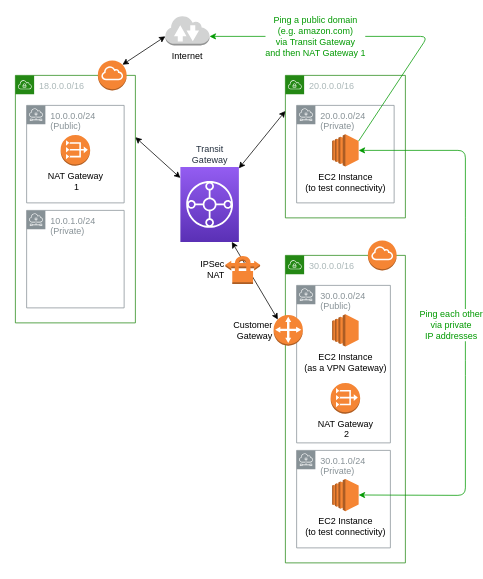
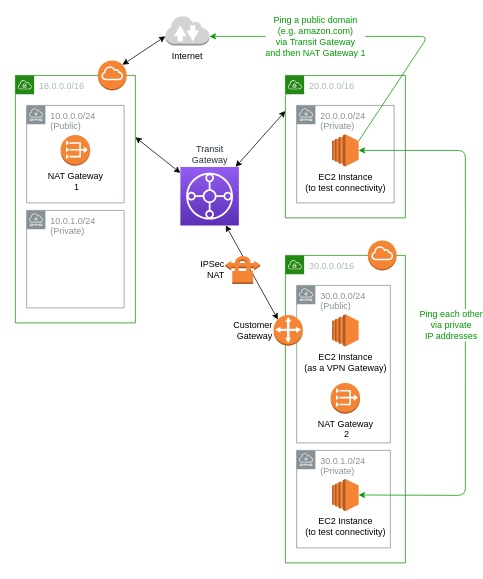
node "Transit Gateway": size 59x75 -> 59x59
